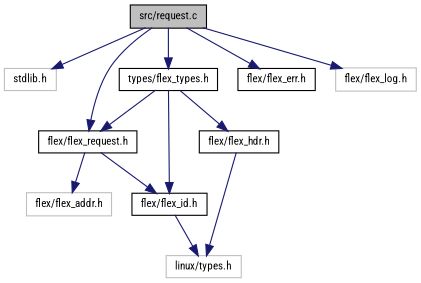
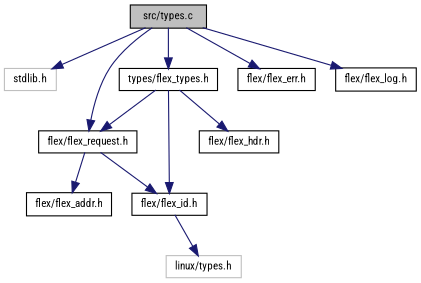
node "src/request.c": label "src/request.c" -> "src/types.c"
node "flex/flex_log.h": color grey75 -> black
edge "flex/flex_hdr.h" -> "linux/types.h": removed
node "flex/flex_addr.h": color grey75 -> black
